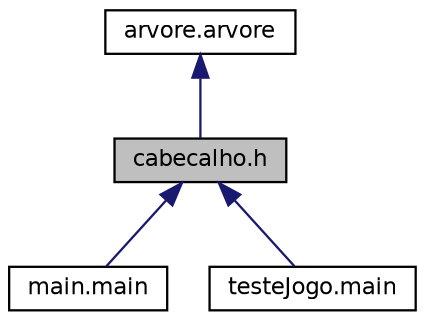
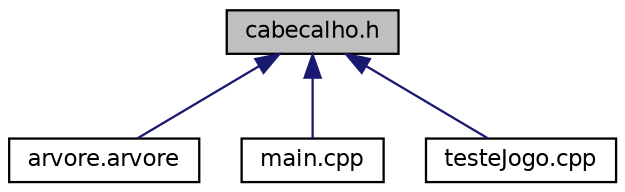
edge "cabecalho.h" -> "arvore.arvore": reversed
node "main.main": label "main.main" -> "main.cpp"
node "testeJogo.main": label "testeJogo.main" -> "testeJogo.cpp"
